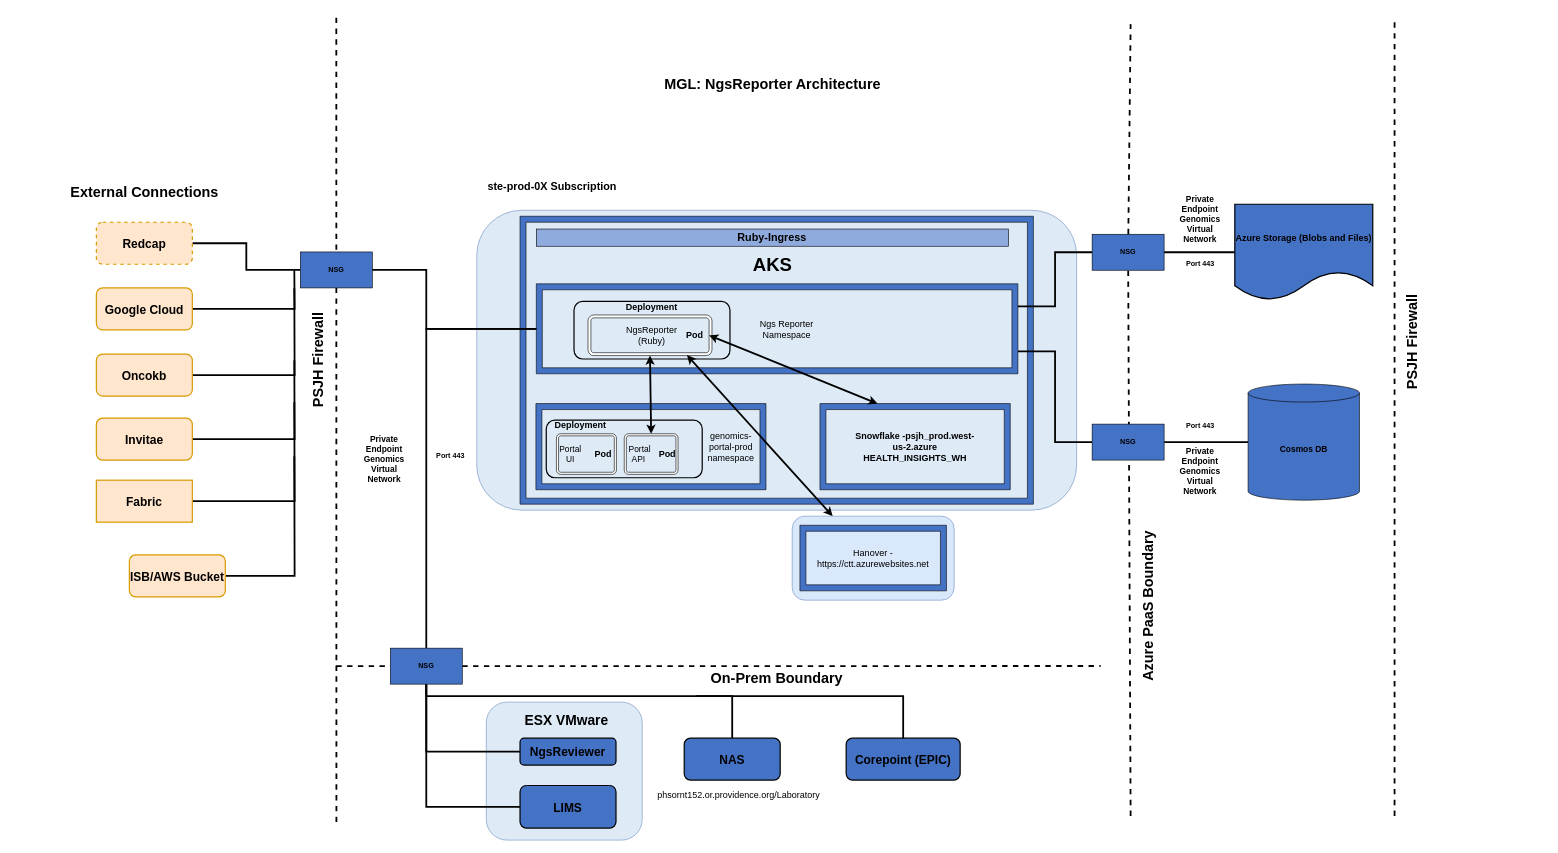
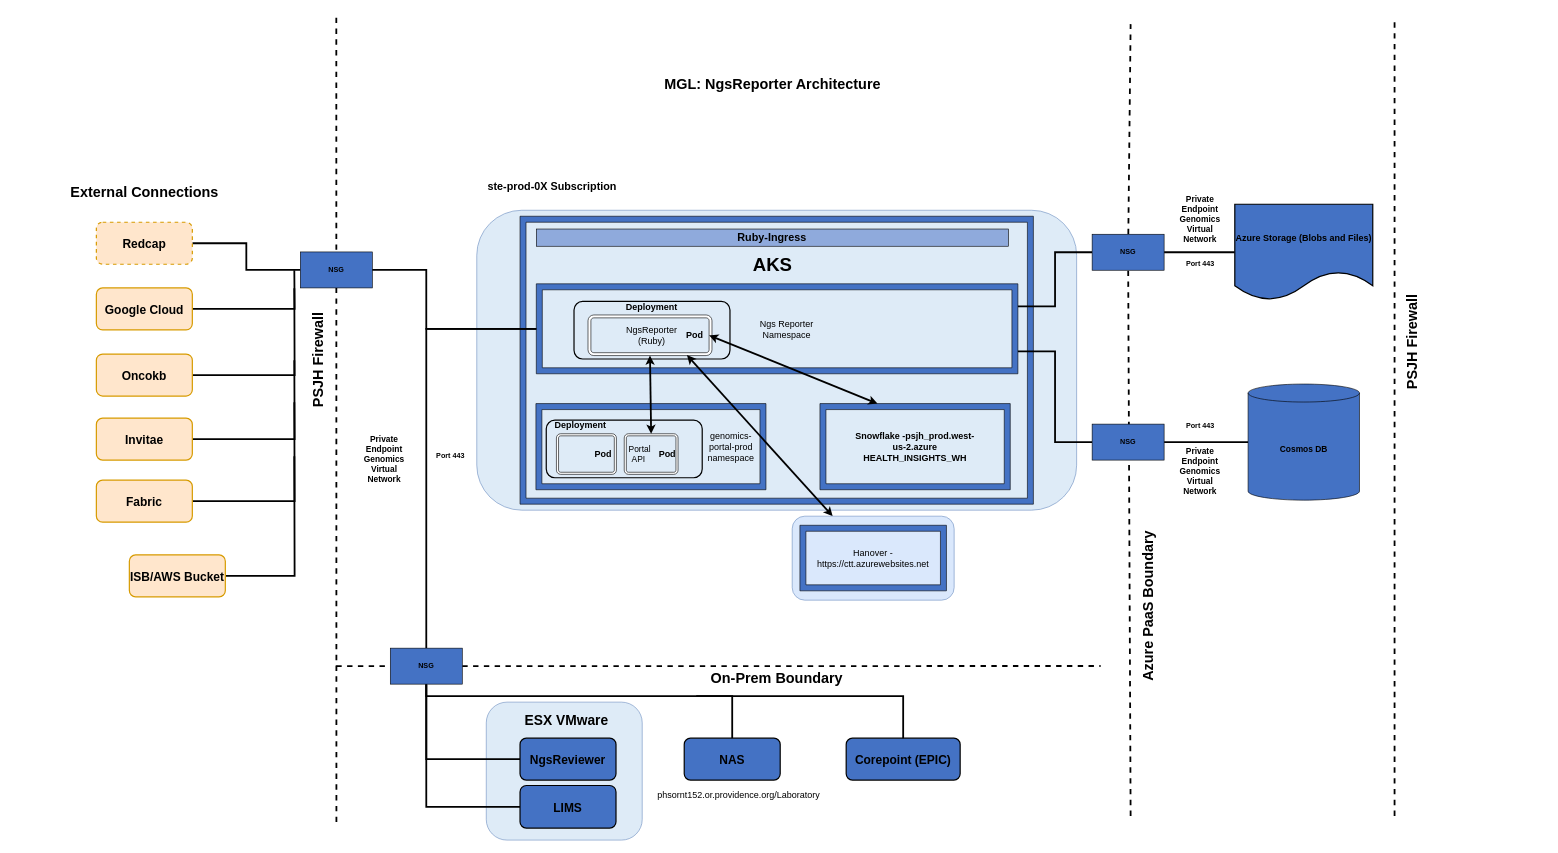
node "Portal UI": removed
node "Fabric": shape rectangle -> rounded rectangle
node "NgsReviewer": size 96x27 -> 96x42
